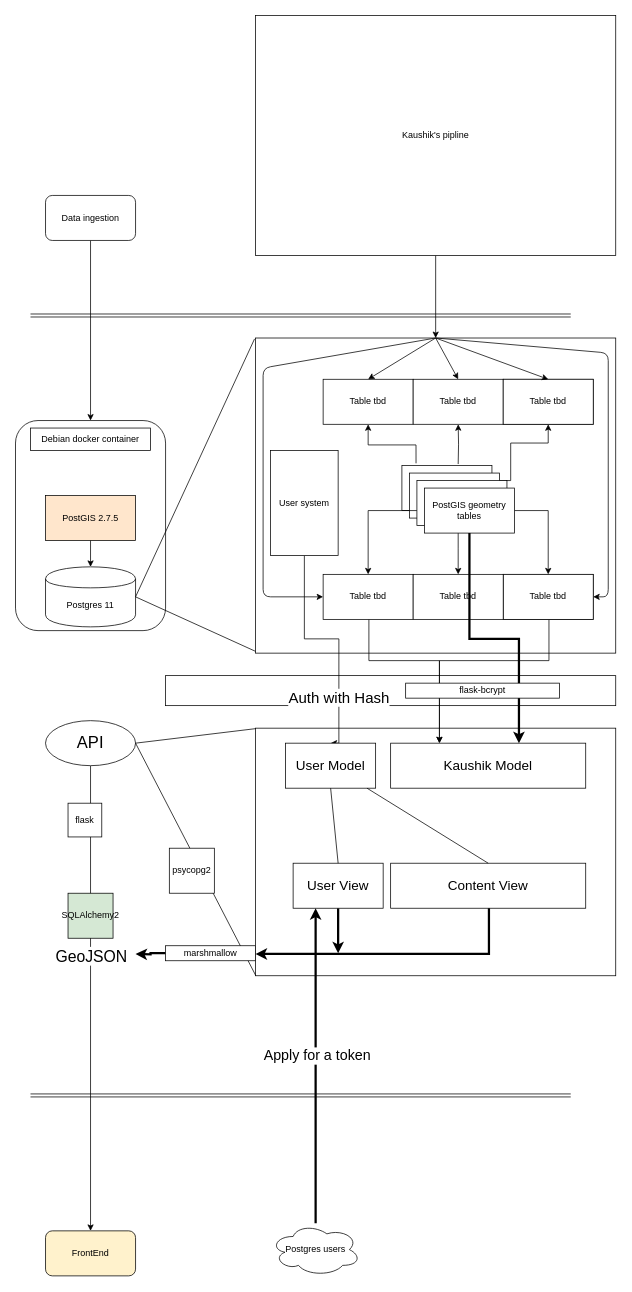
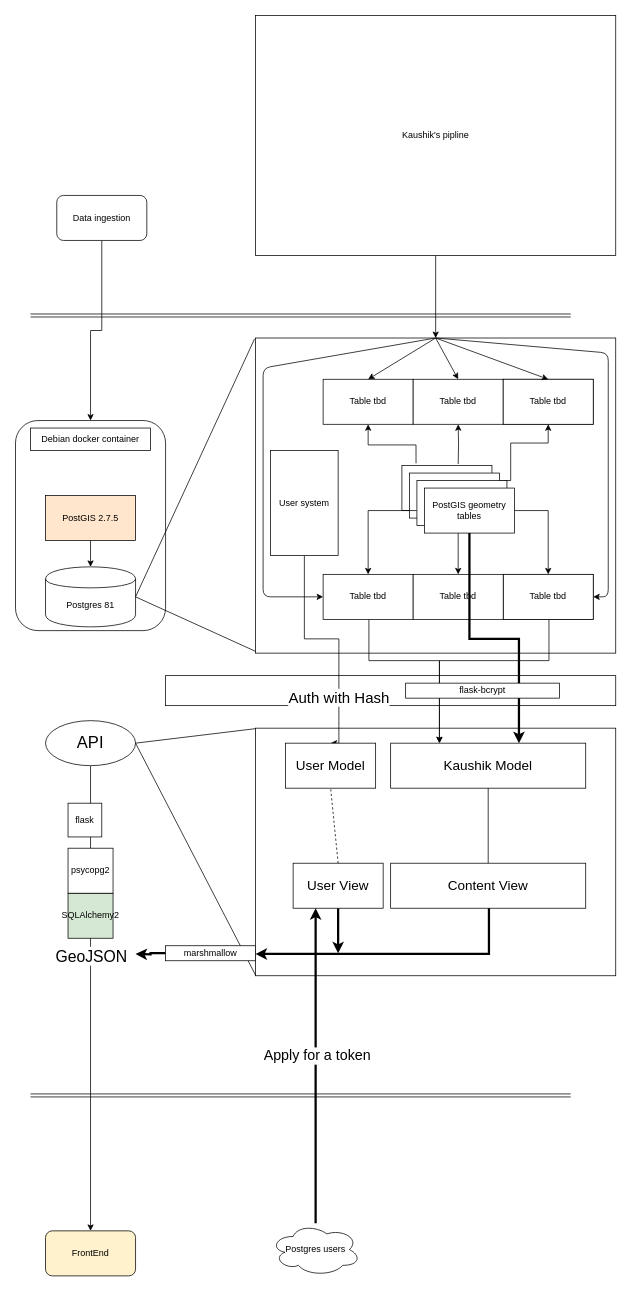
node "Data ingestion": moved (90, 218) -> (102, 218)
node "Postgres 11": label "Postgres 11" -> "Postgres 81"
edge "User Model" -- "Content View": now "Kaushik Model" -- "Content View"
edge "User Model" -- "User View": style solid -> dashed
node "psycopg2": moved (192, 870) -> (90, 870)
